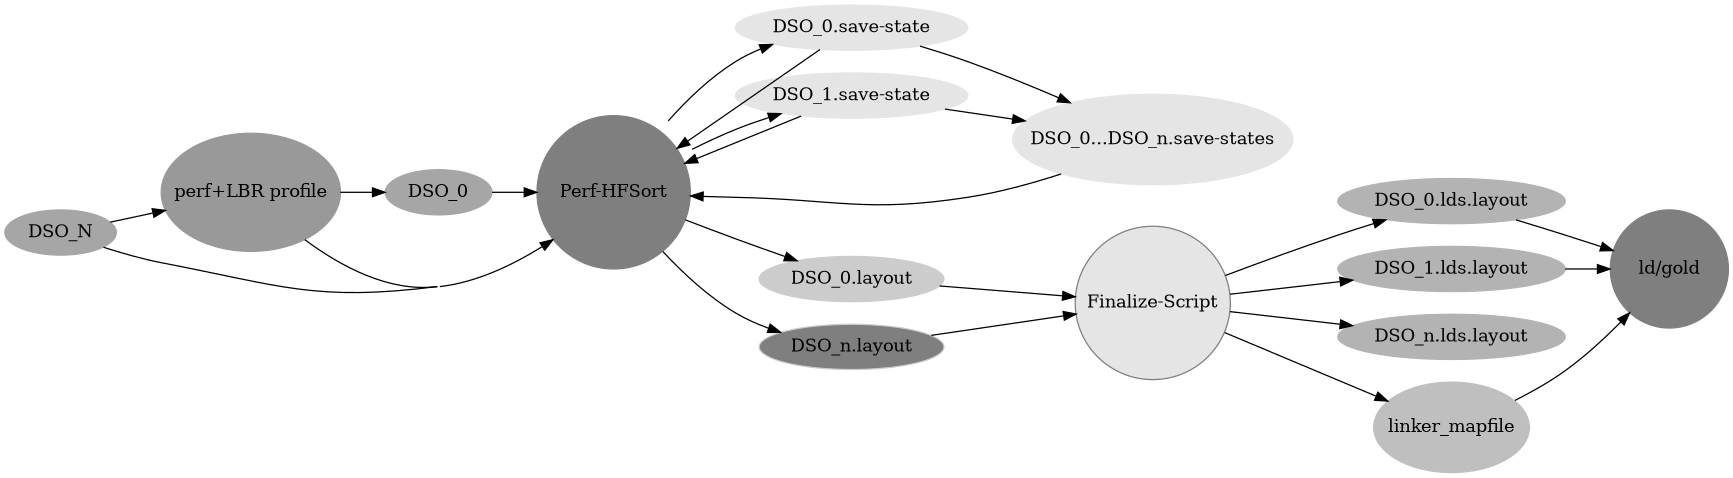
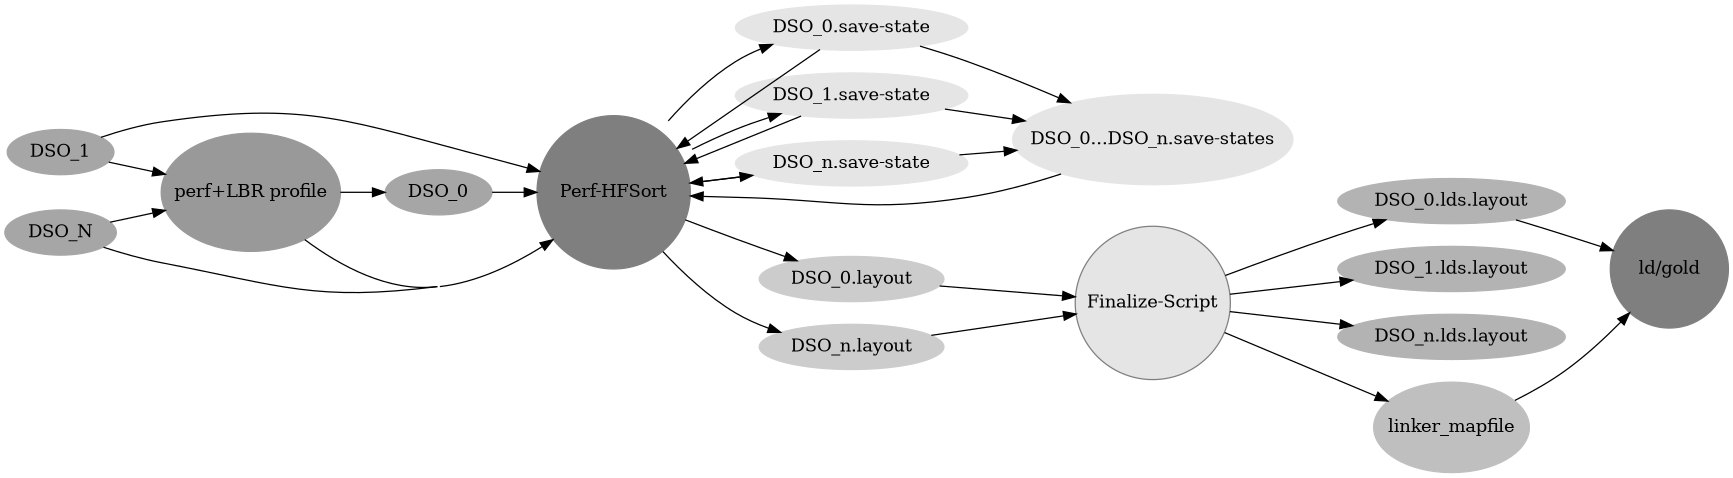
node "DSO_1": added
node "DSO_n.save-state": added
edge "DSO_1.lds.layout" -> "ld/gold": removed
node "DSO_n.layout": fillcolor gray50 -> gray80
